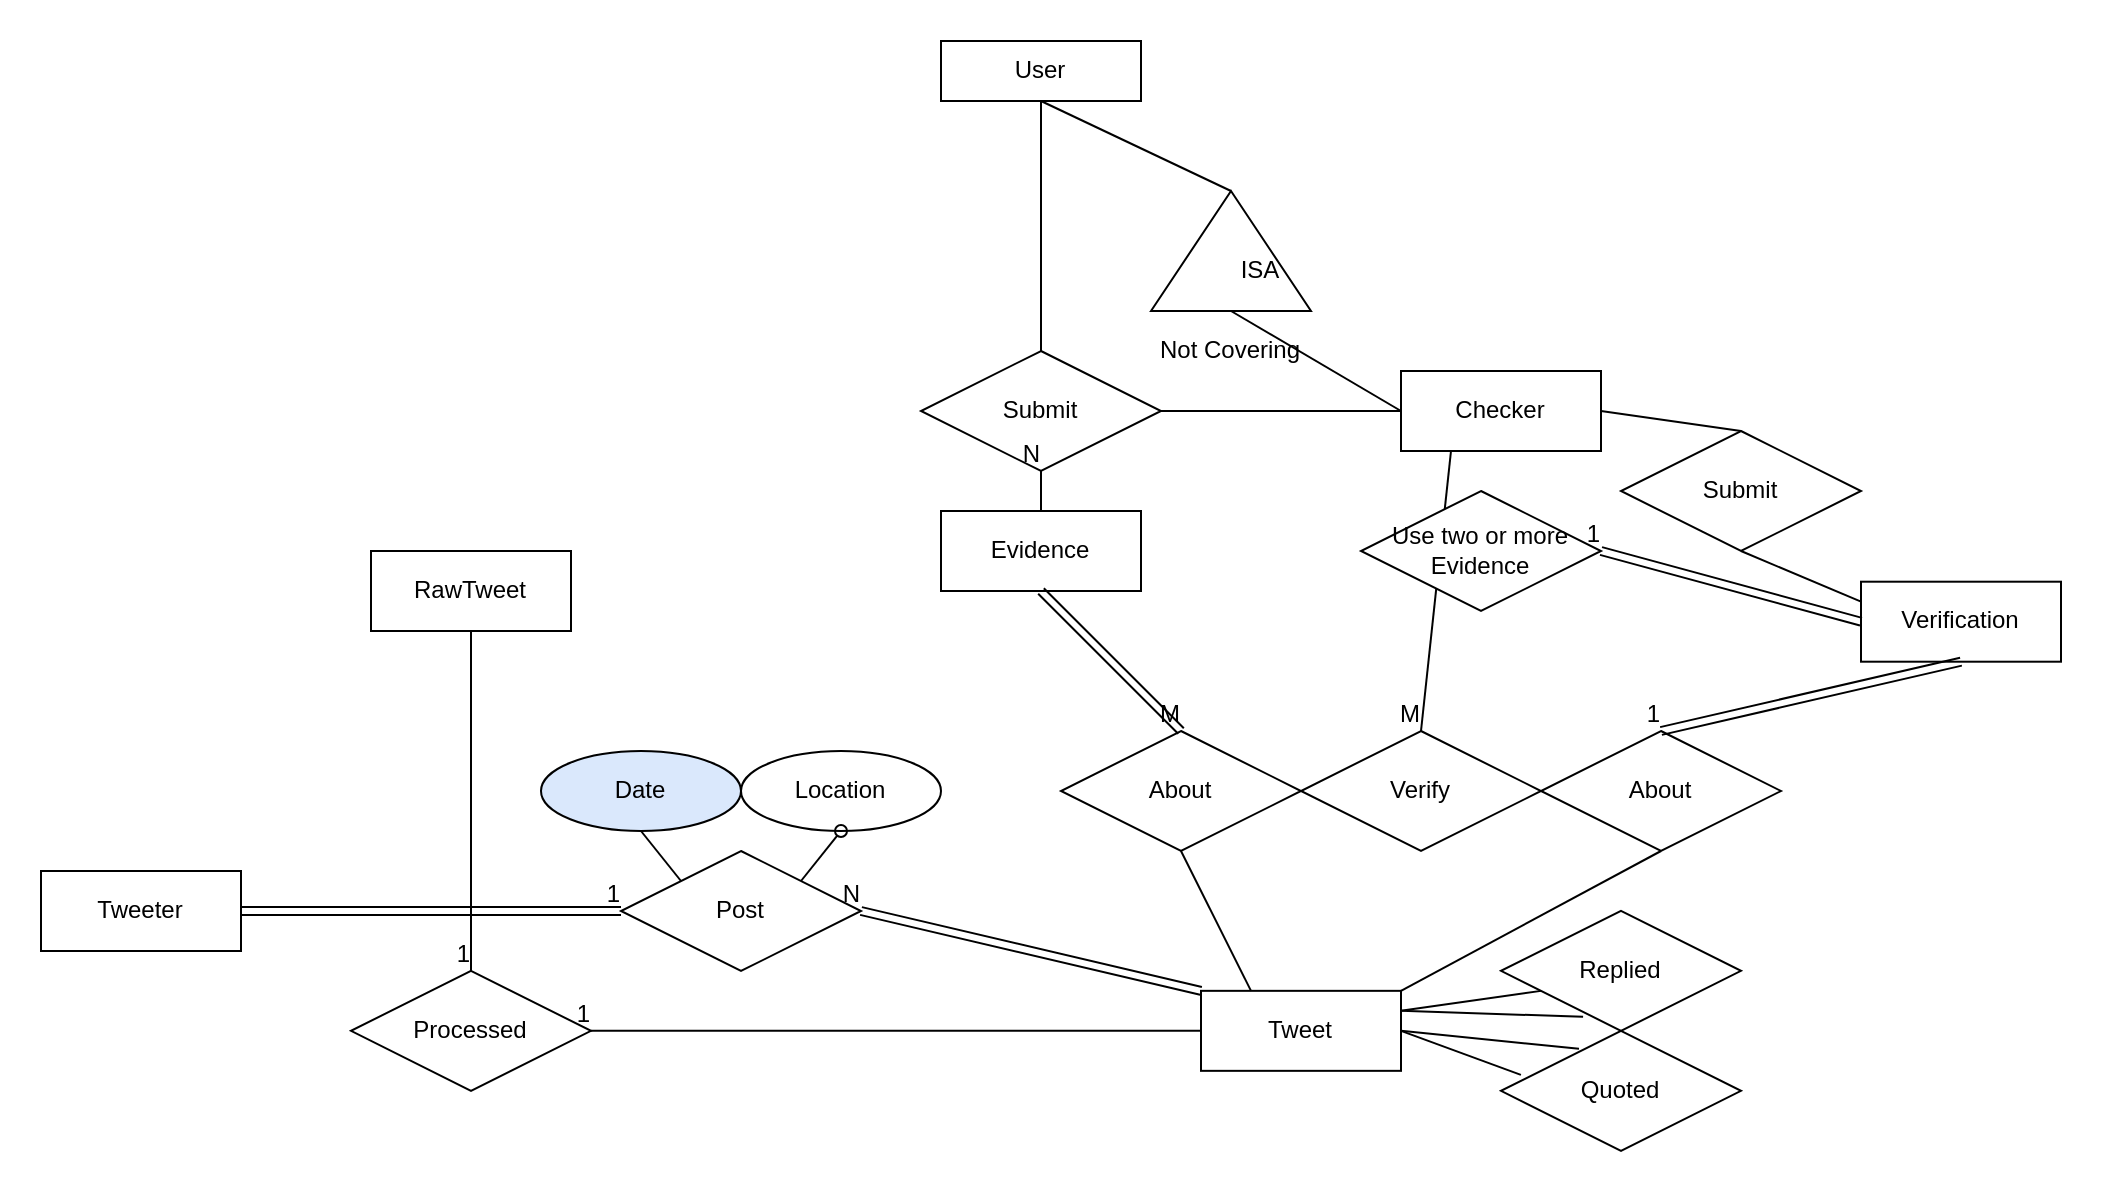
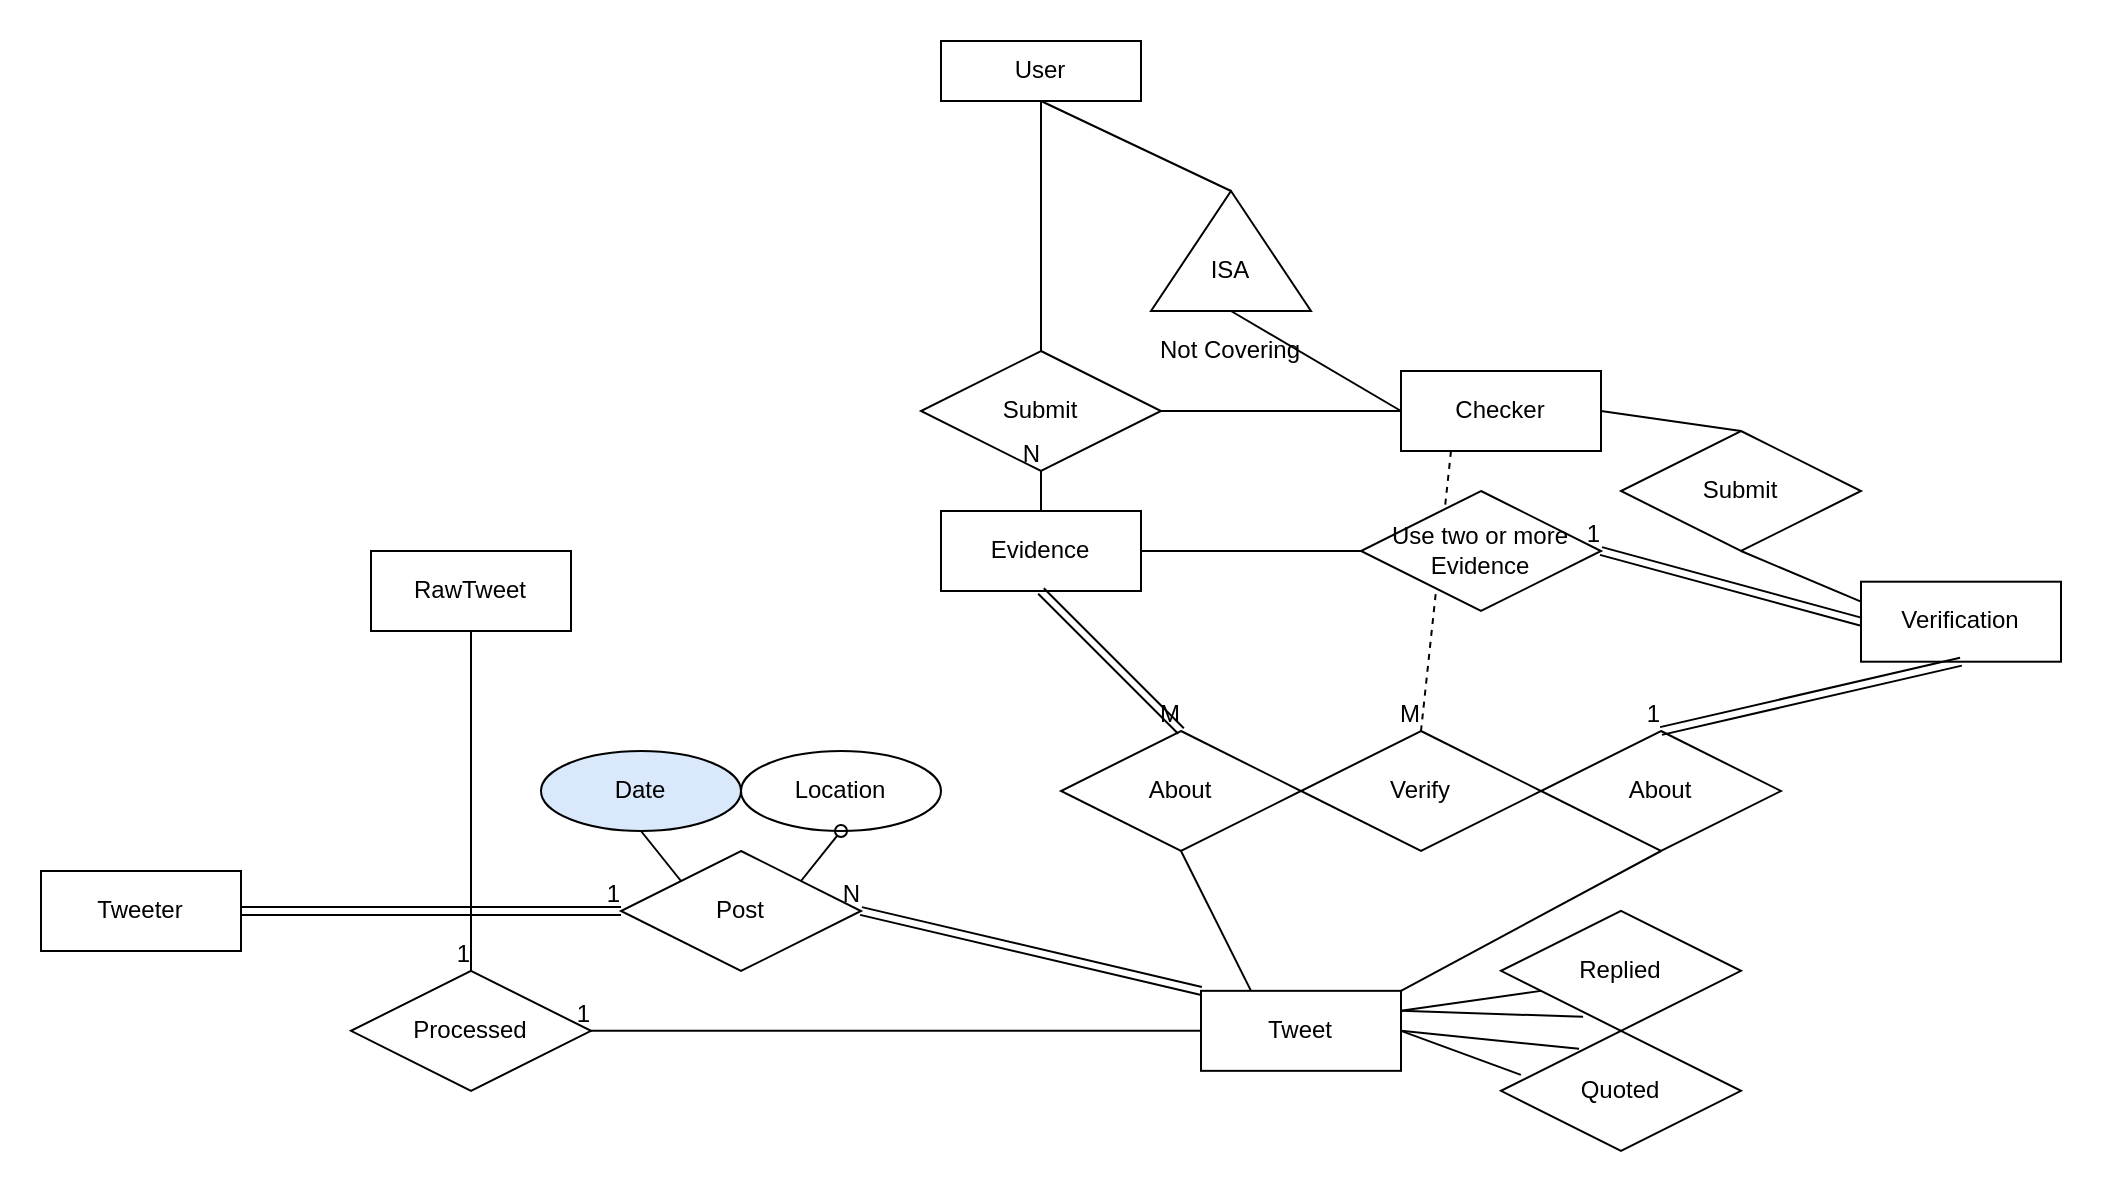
node "ISA": moved (1261, 271) -> (1231, 271)
edge "Evidence" -- "Use two or more Evidence": added
edge "Checker" -- "Verify": style solid -> dashed
